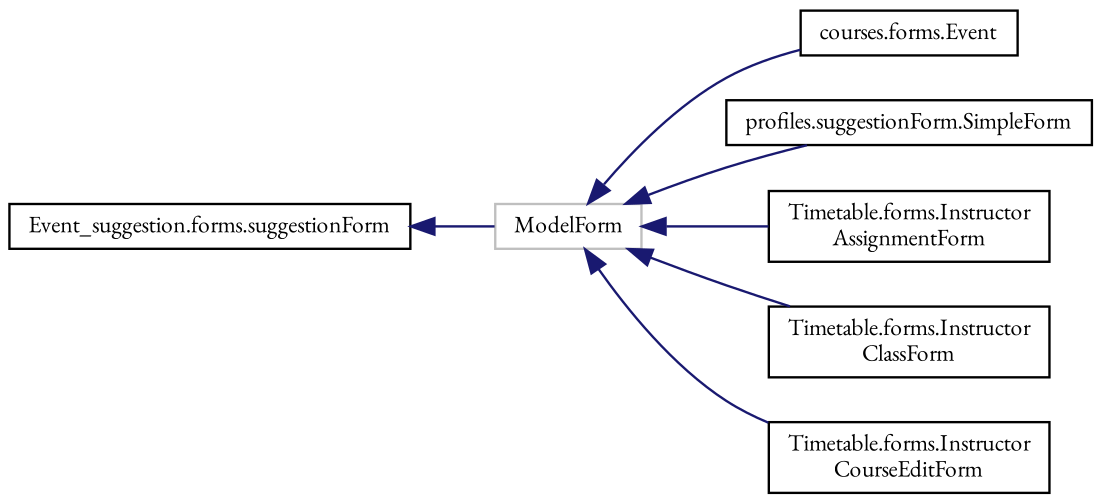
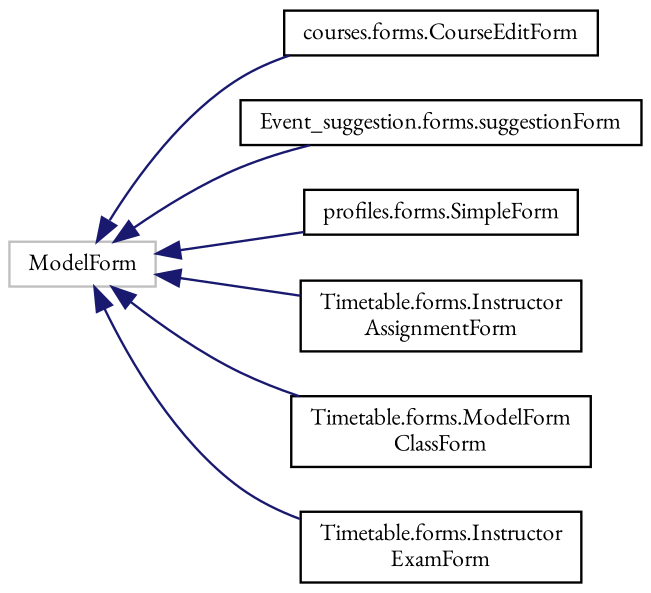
node "courses.forms.Event": label "courses.forms.Event" -> "courses.forms.CourseEditForm"
node "profiles.suggestionForm.SimpleForm": label "profiles.suggestionForm.SimpleForm" -> "profiles.forms.SimpleForm"
edge "ModelForm" -> "Event_suggestion.forms.suggestionForm": reversed
node "Timetable.forms.Instructor ClassForm": label "Timetable.forms.Instructor ClassForm" -> "Timetable.forms.ModelForm ClassForm"
node "Timetable.forms.Instructor CourseEditForm": label "Timetable.forms.Instructor CourseEditForm" -> "Timetable.forms.Instructor ExamForm"
